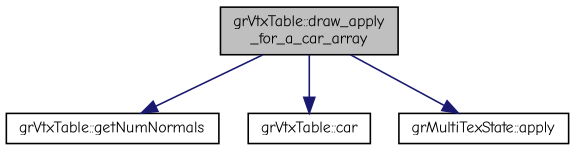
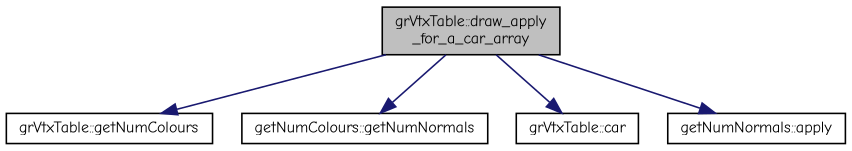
node "grVtxTable::getNumColours": added
node "grVtxTable::getNumNormals": label "grVtxTable::getNumNormals" -> "getNumColours::getNumNormals"
node "grMultiTexState::apply": label "grMultiTexState::apply" -> "getNumNormals::apply"
